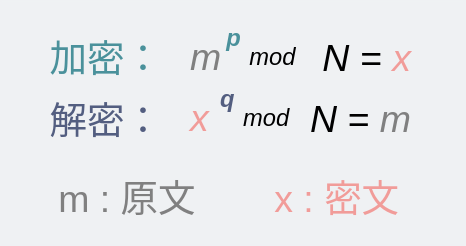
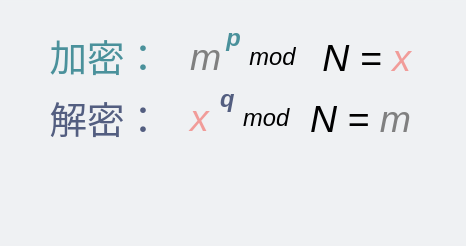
node "m : 原文": removed
node "x : 密文": removed
